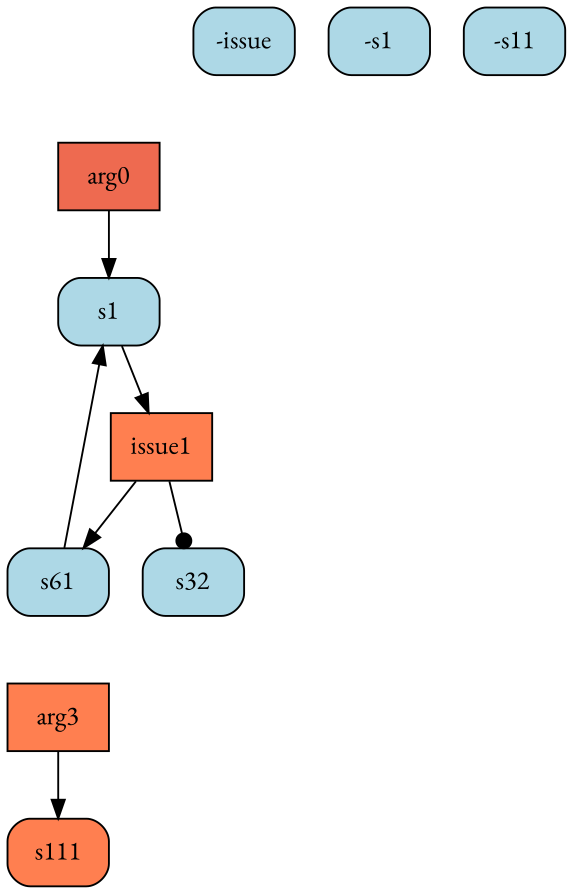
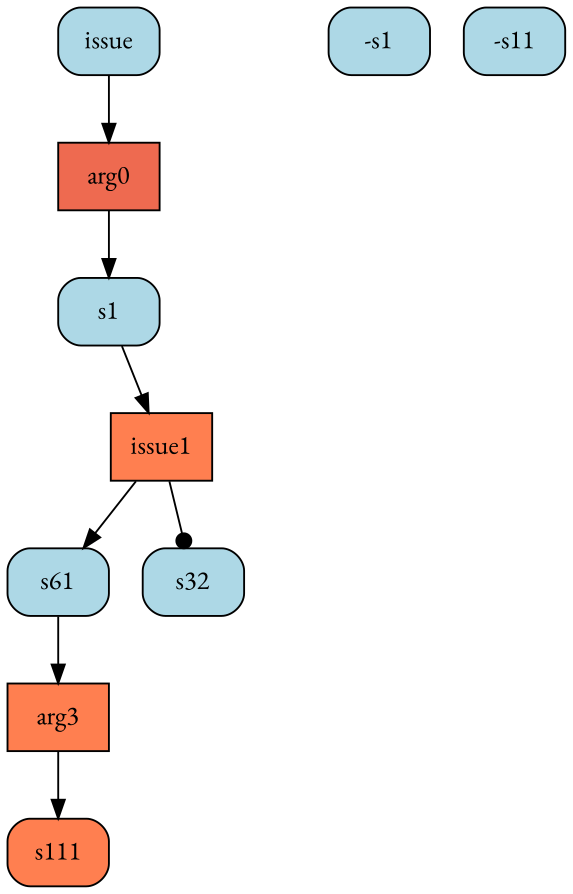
node "issue": added
node "-issue": removed
edge "s61" -> "s1": now "s61" -> "arg3"
